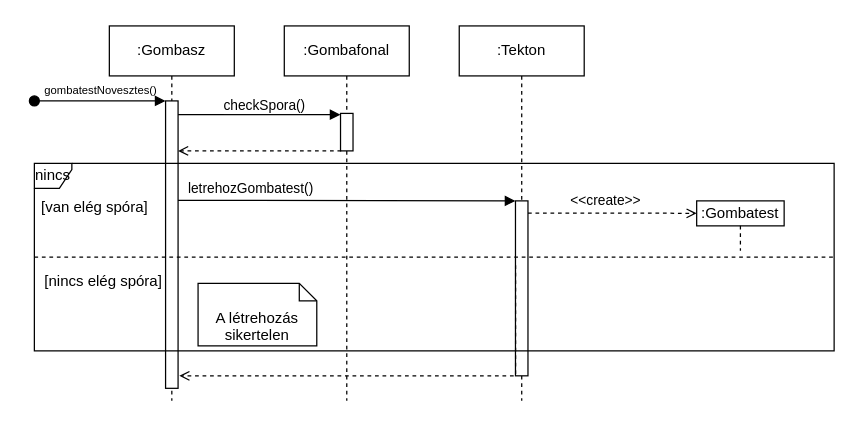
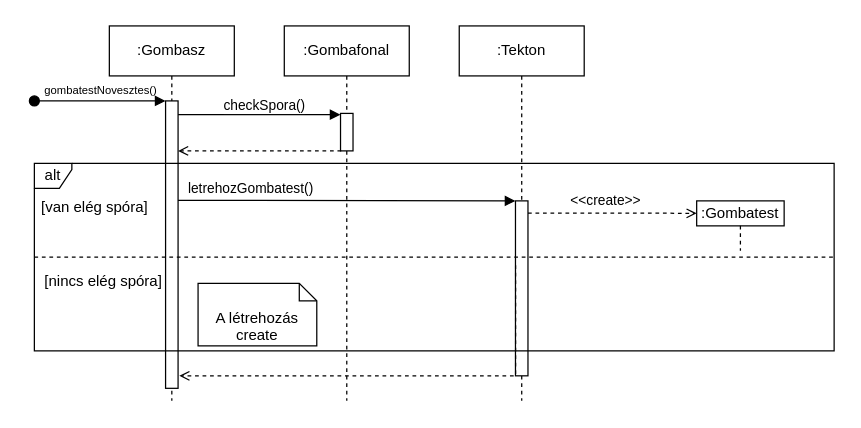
node "nincs": label "nincs" -> "alt"
node "A létrehozás sikertelen": label "A létrehozás sikertelen" -> "A létrehozás create"
